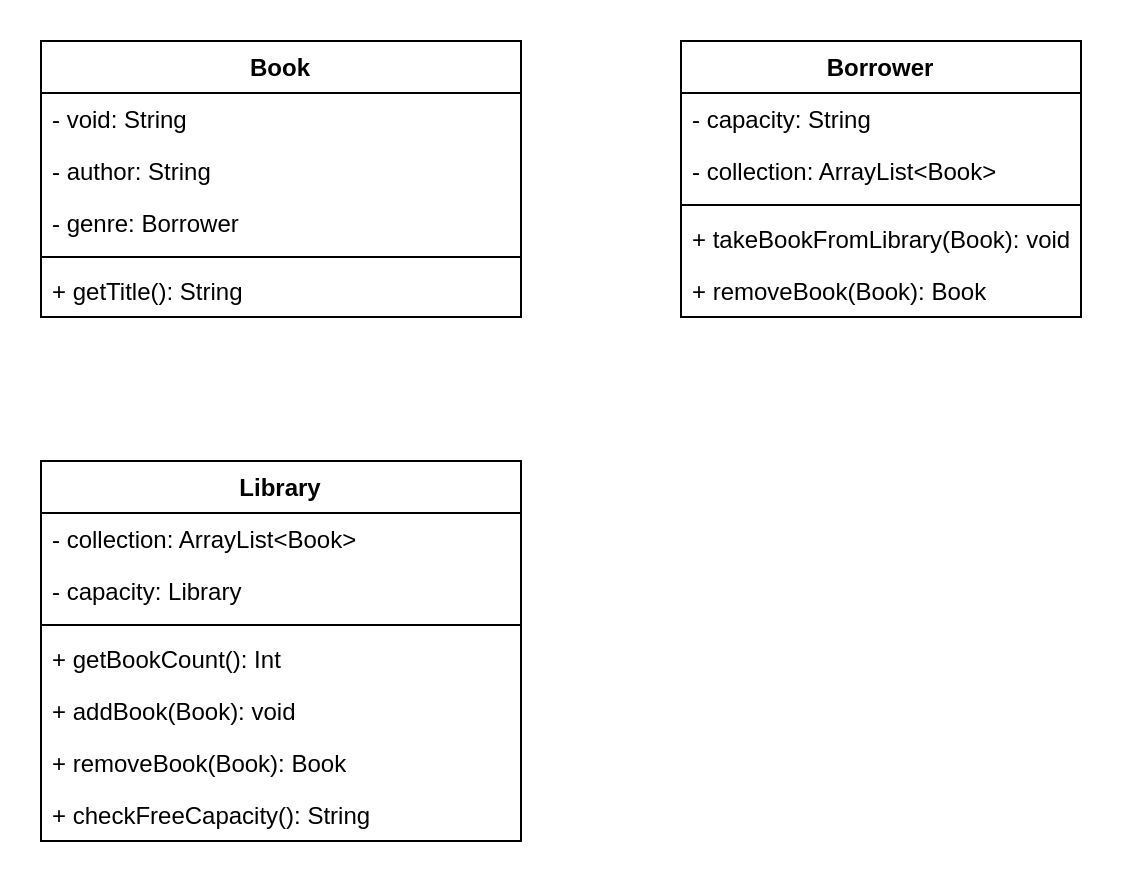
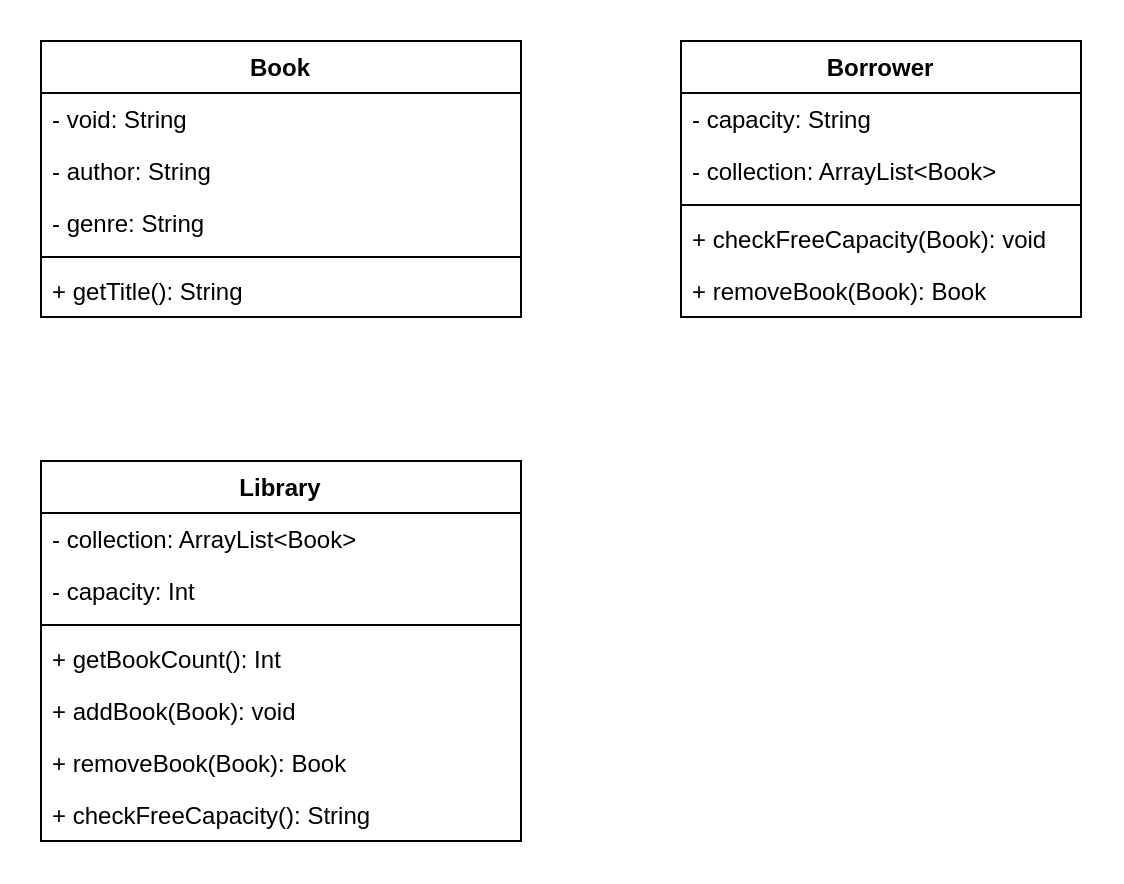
node "- genre: Borrower": label "- genre: Borrower" -> "- genre: String"
node "+ takeBookFromLibrary(Book): void": label "+ takeBookFromLibrary(Book): void" -> "+ checkFreeCapacity(Book): void"
node "- capacity: Library": label "- capacity: Library" -> "- capacity: Int"
